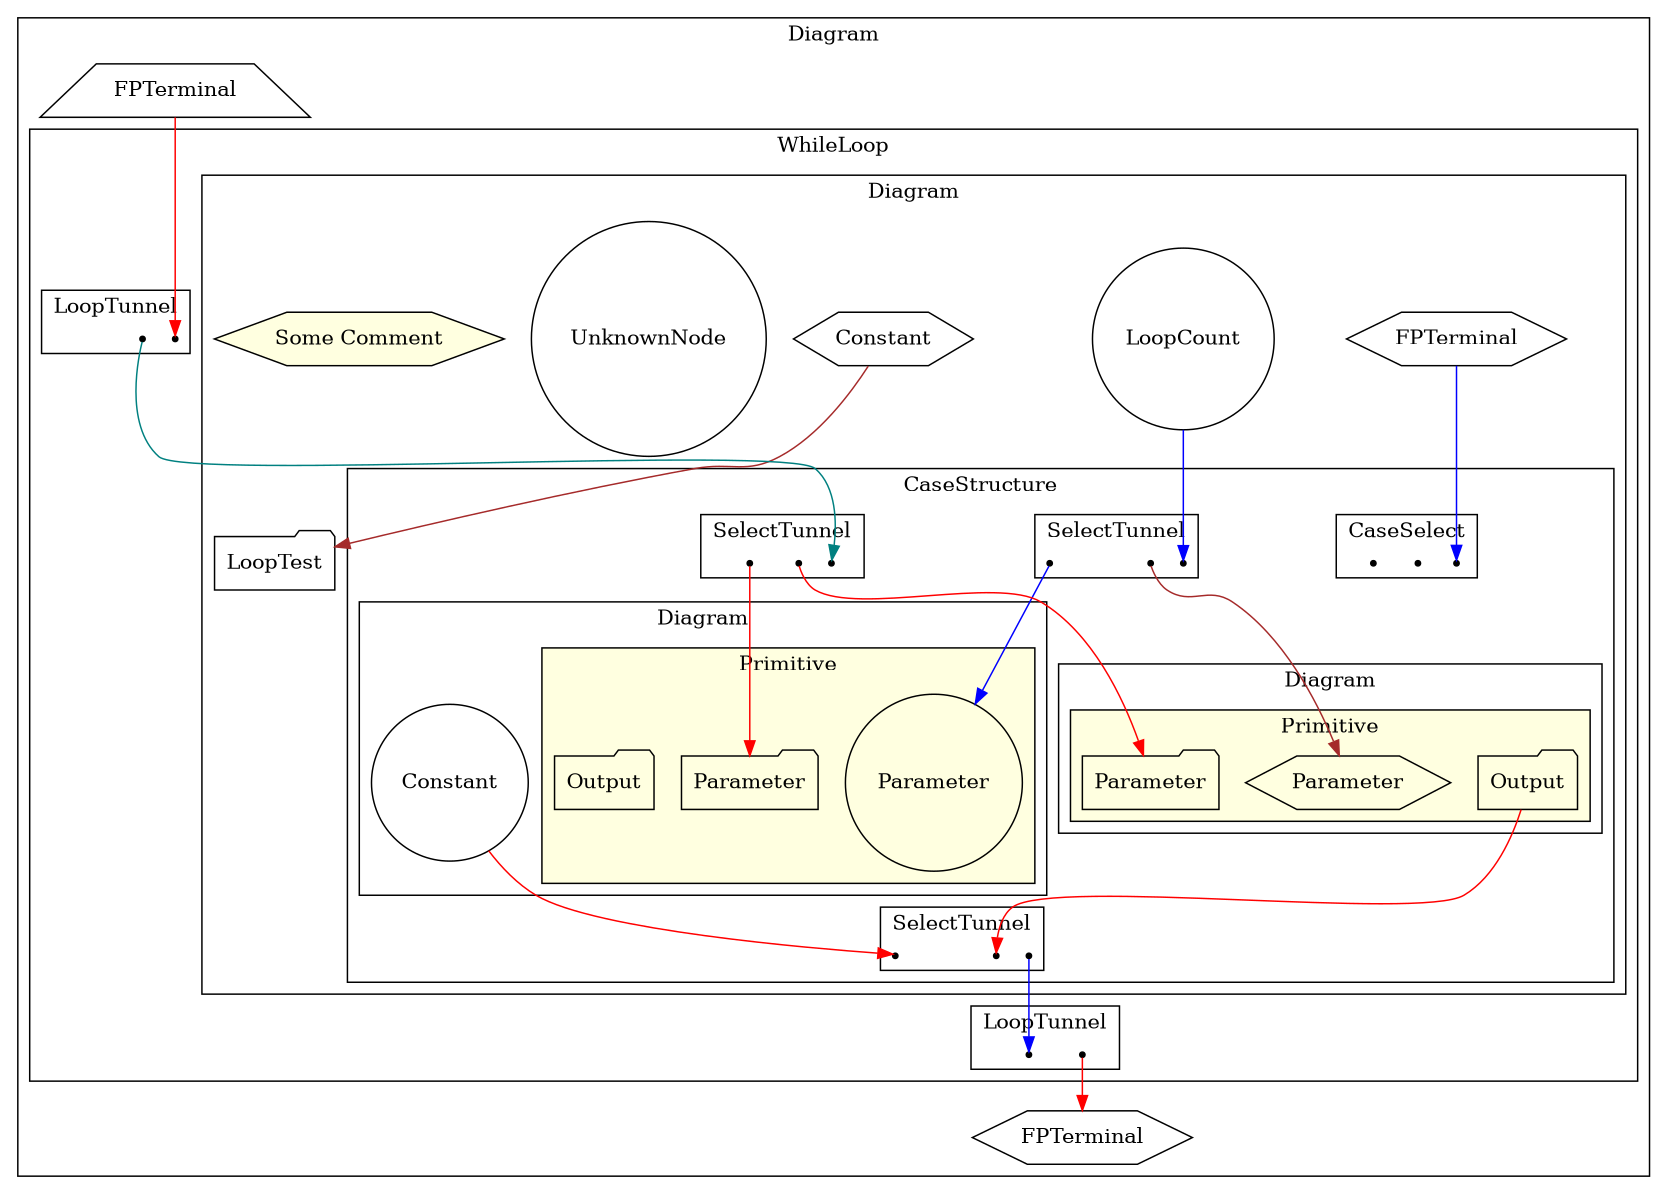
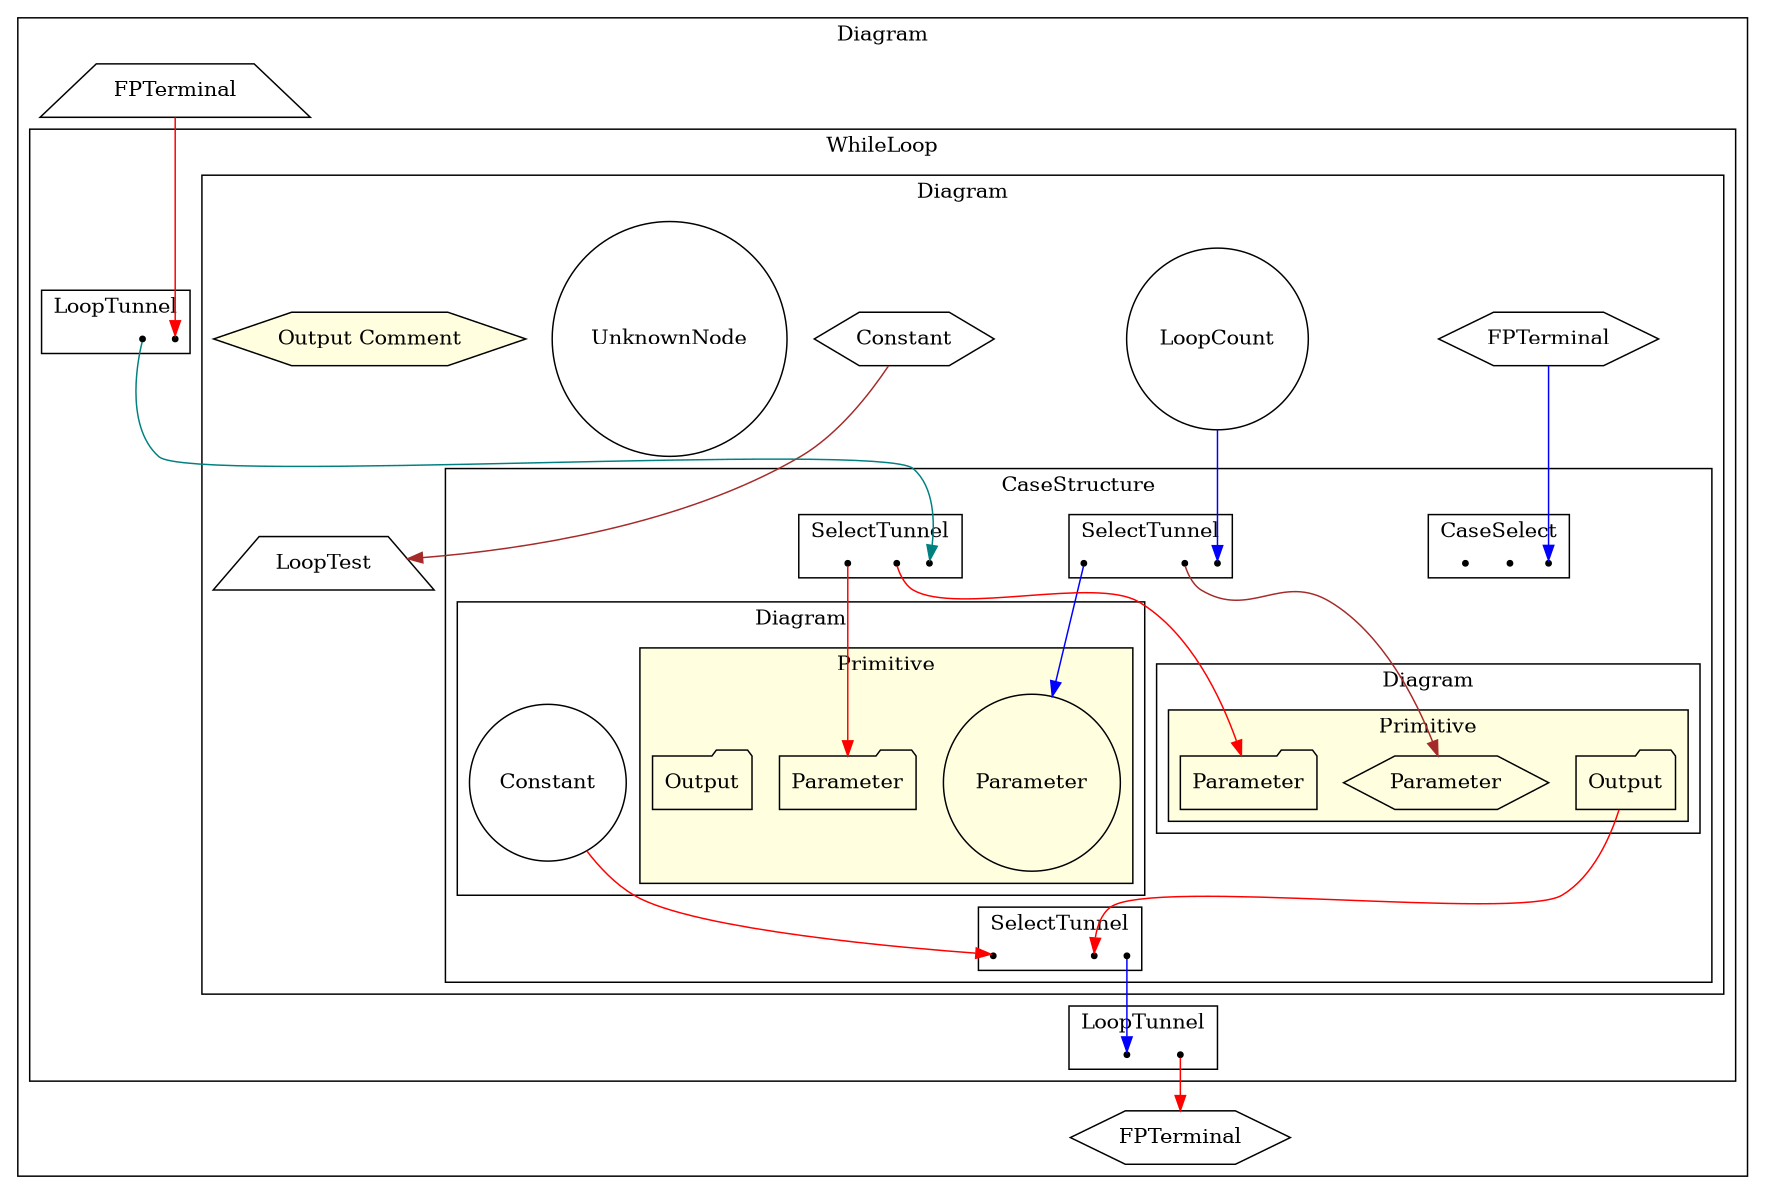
node "Some Comment": label "Some Comment" -> "Output Comment"
node "LoopTest": shape folder -> trapezium
